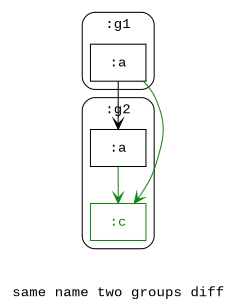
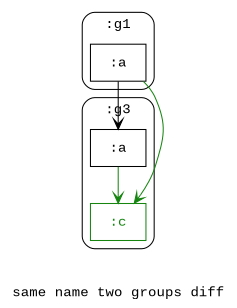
cluster ":g2": label ":g2" -> ":g3"
